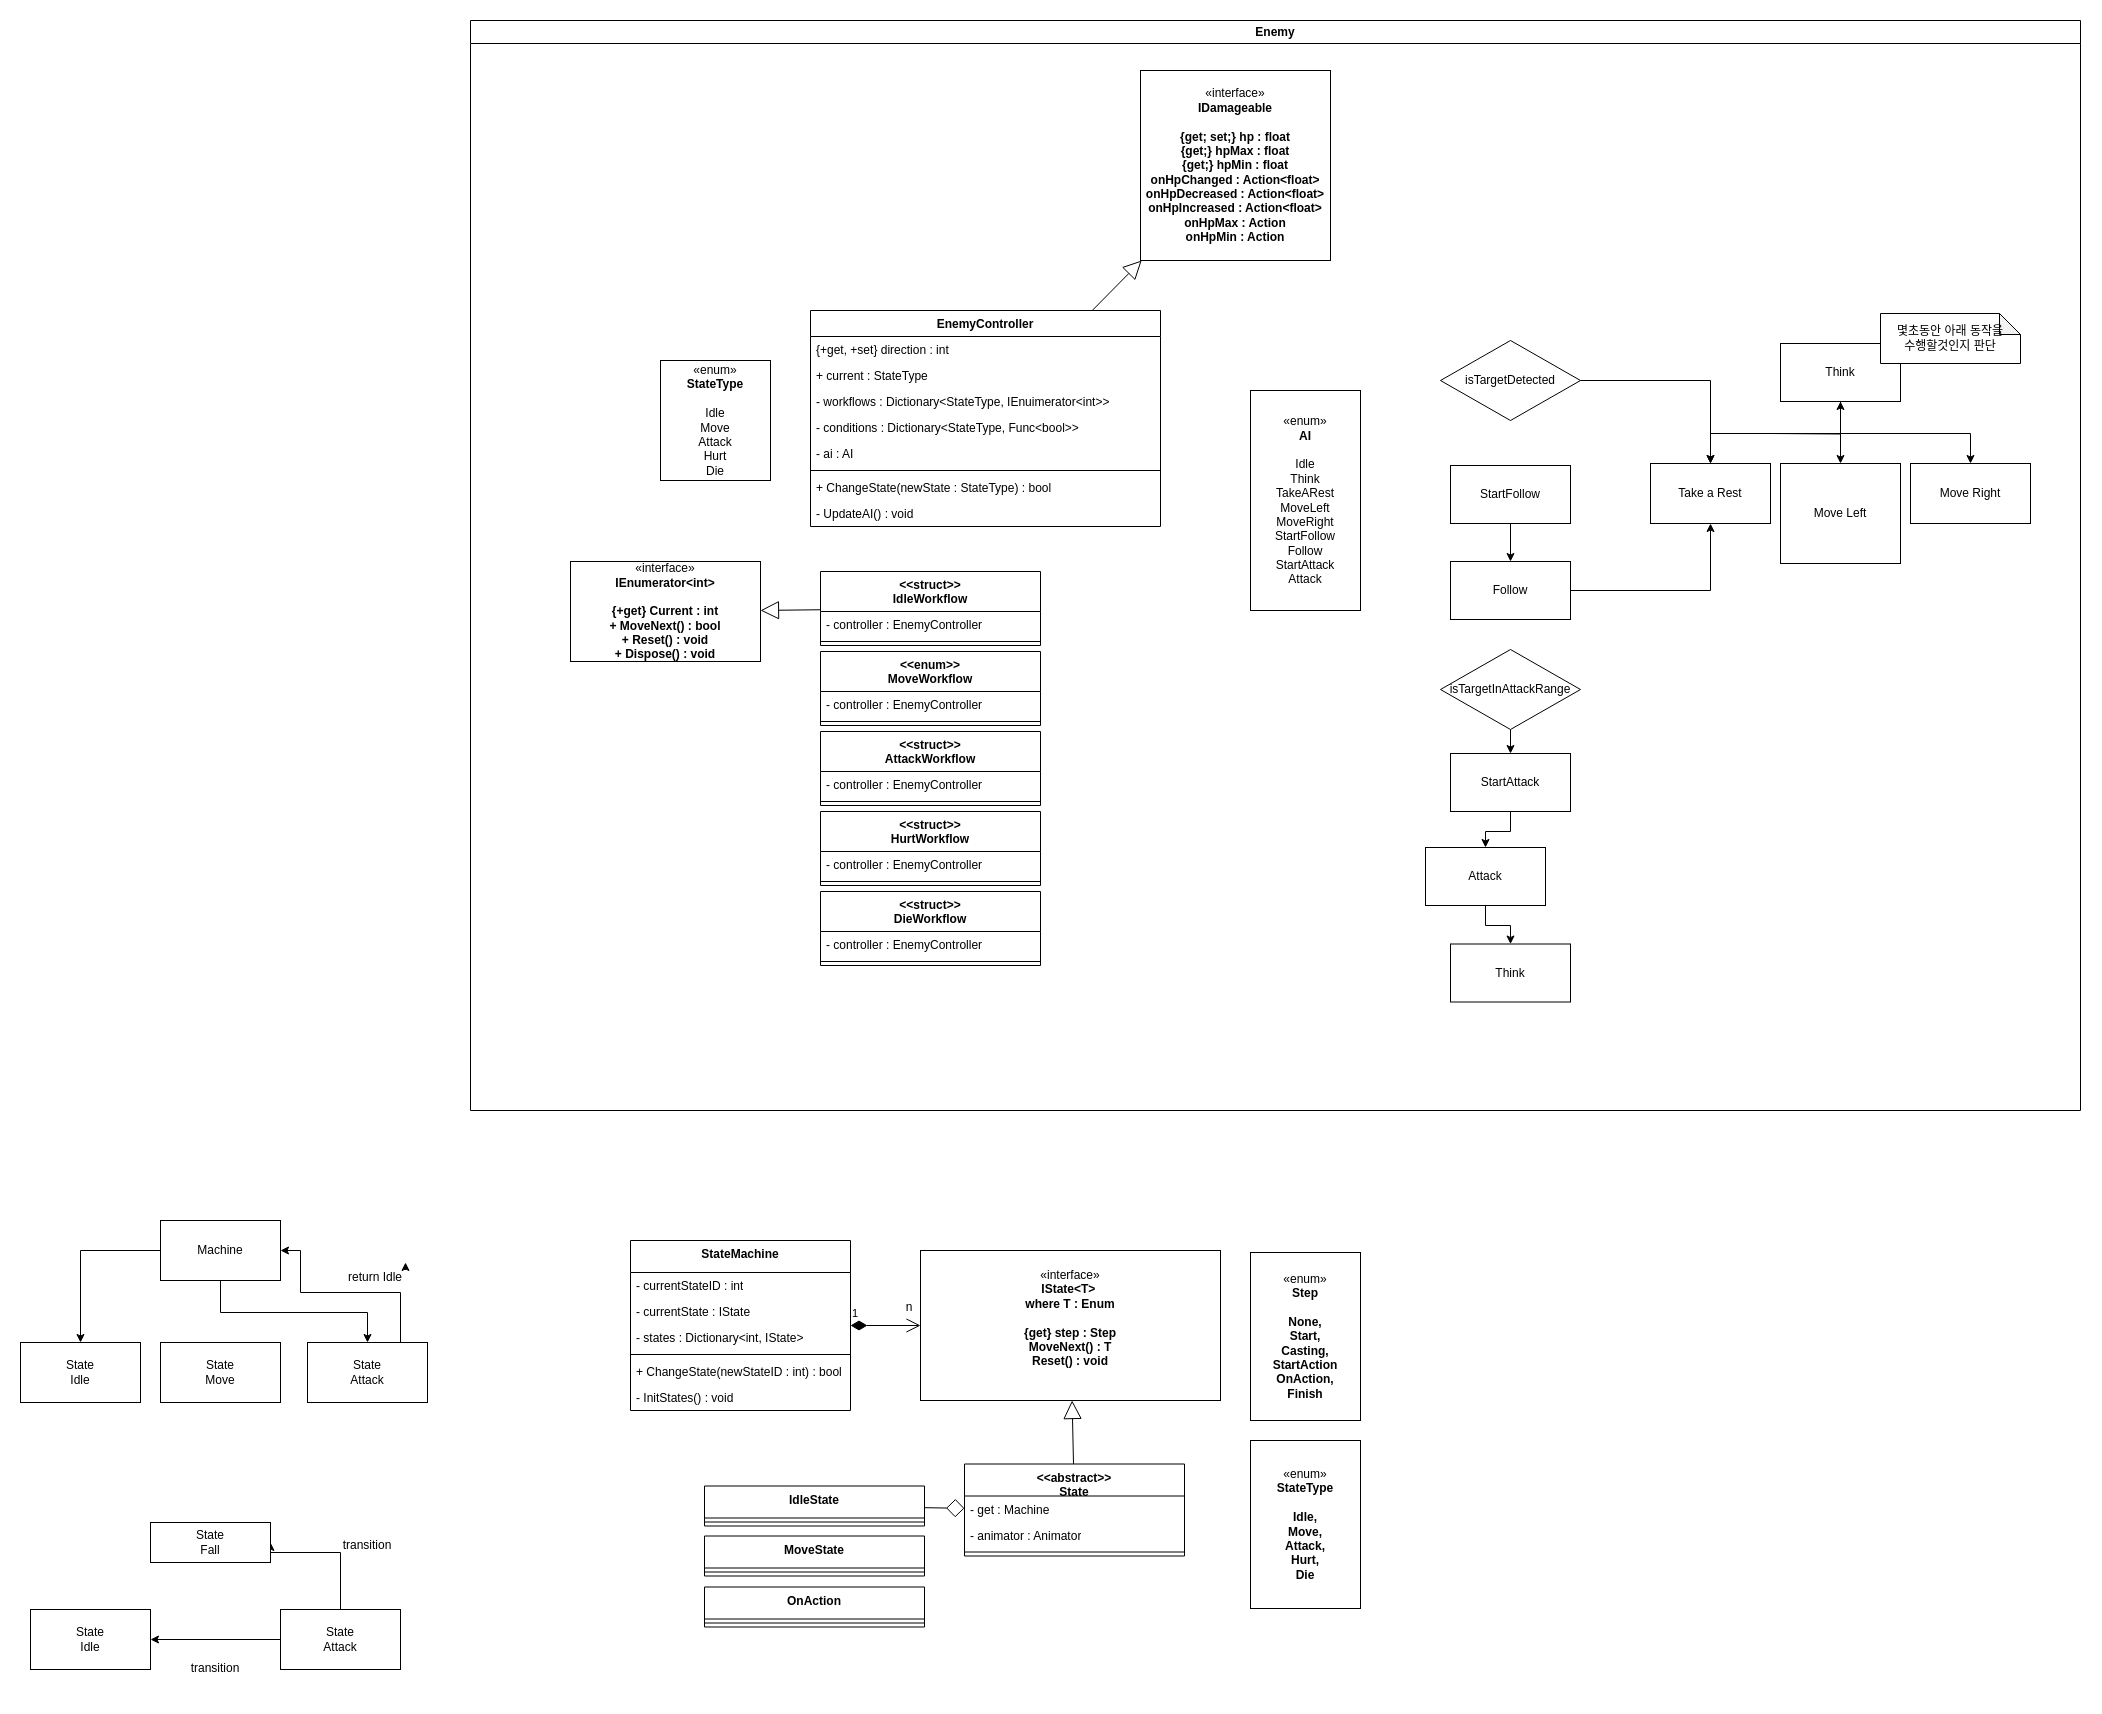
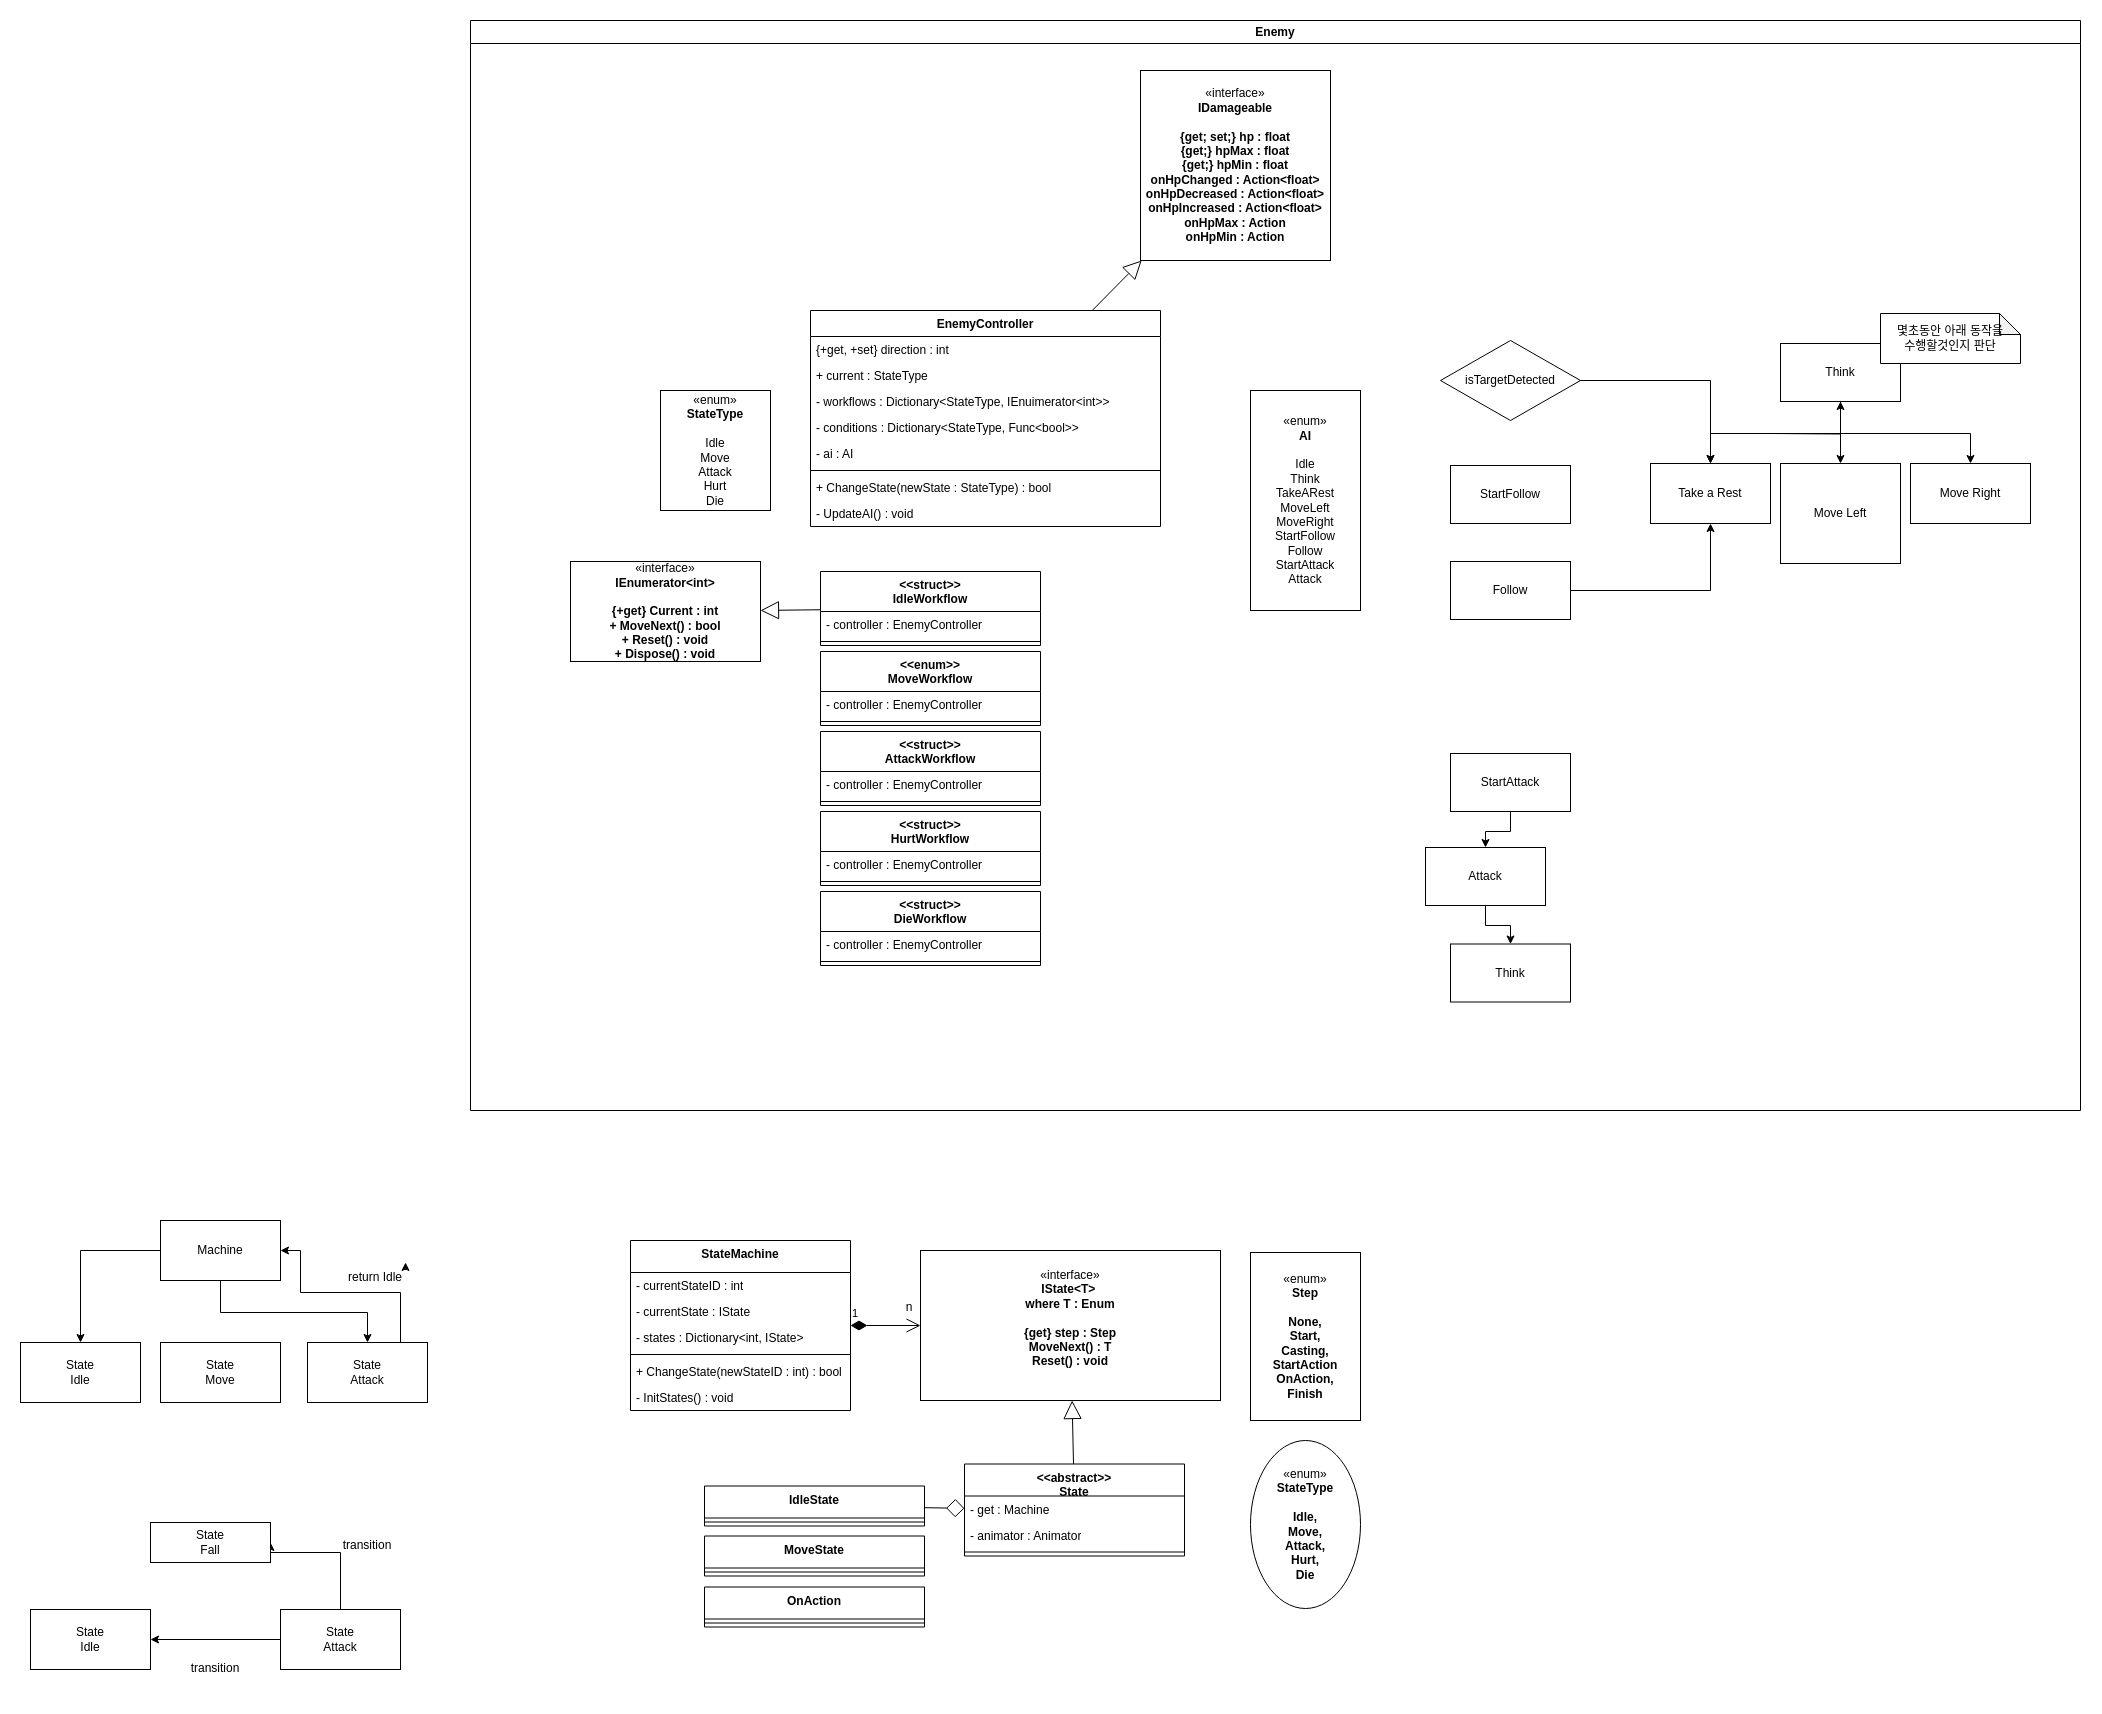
node "«enum» StateType Idle Move Attack Hurt Die": moved (716, 421) -> (716, 451)
edge "StartFollow" -> "Follow": removed
node "isTargetInAttackRange": removed
edge "isTargetInAttackRange" -> "StartAttack": removed
node "«enum» StateType Idle, Move, Attack, Hurt, Die": shape rectangle -> ellipse
